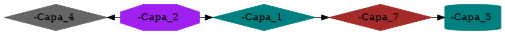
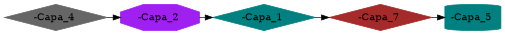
edge "-Capa_2" -> "-Capa_4": reversed
